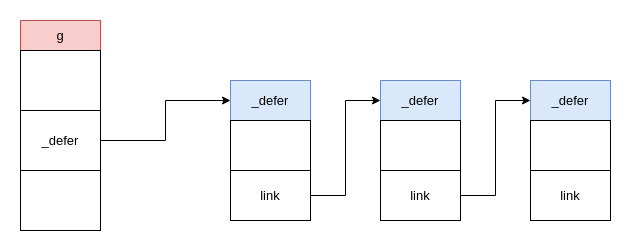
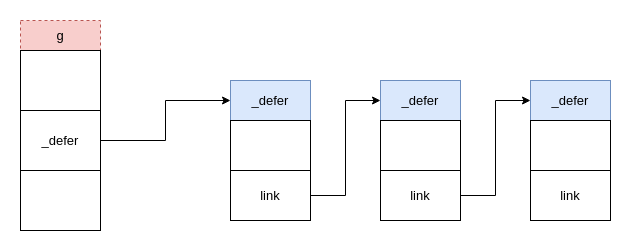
node "g": style solid -> dashed
